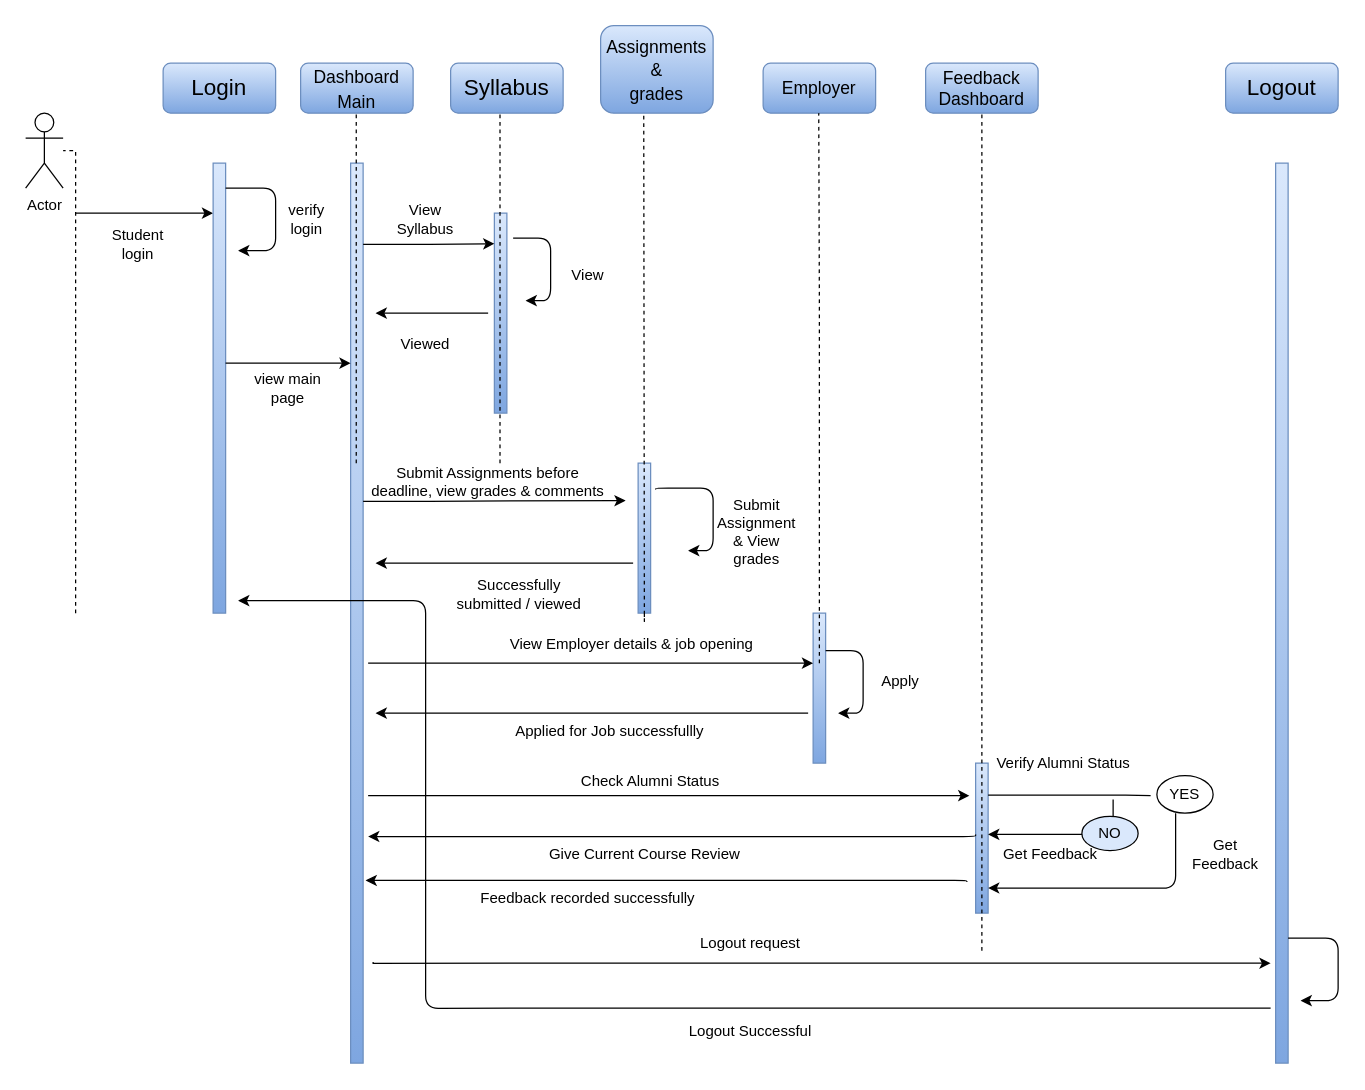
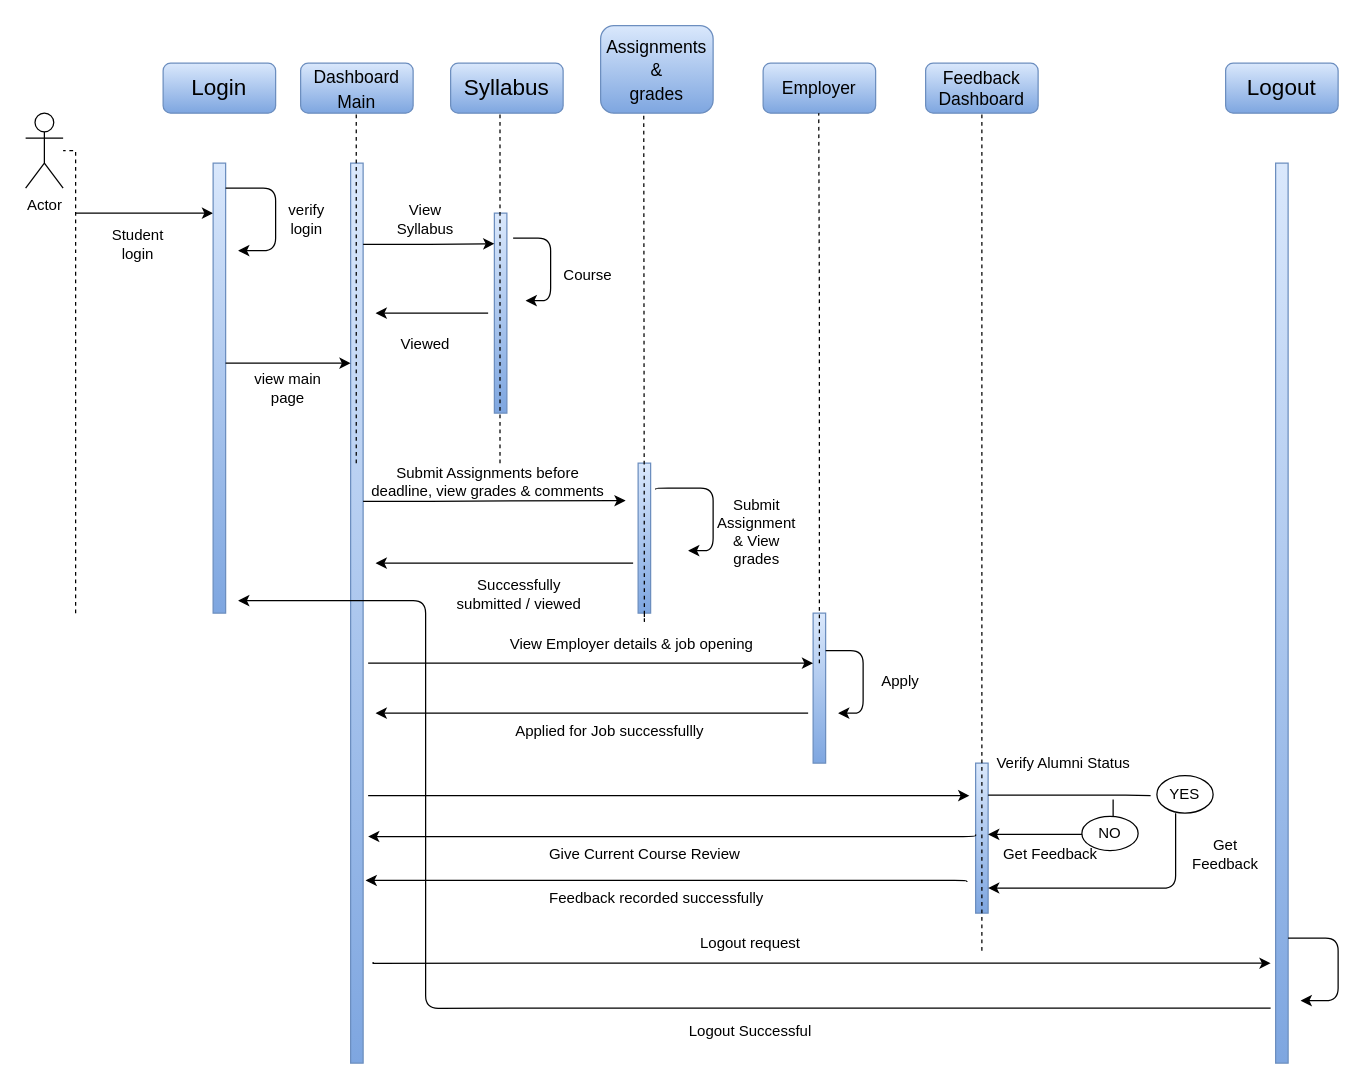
node "View": label "View" -> "Course"
node "Check Alumni Status": removed
node "NO": fillcolor #dae8fc -> #ffffff
node "Feedback recorded successfully": moved (588, 898) -> (657, 898)
